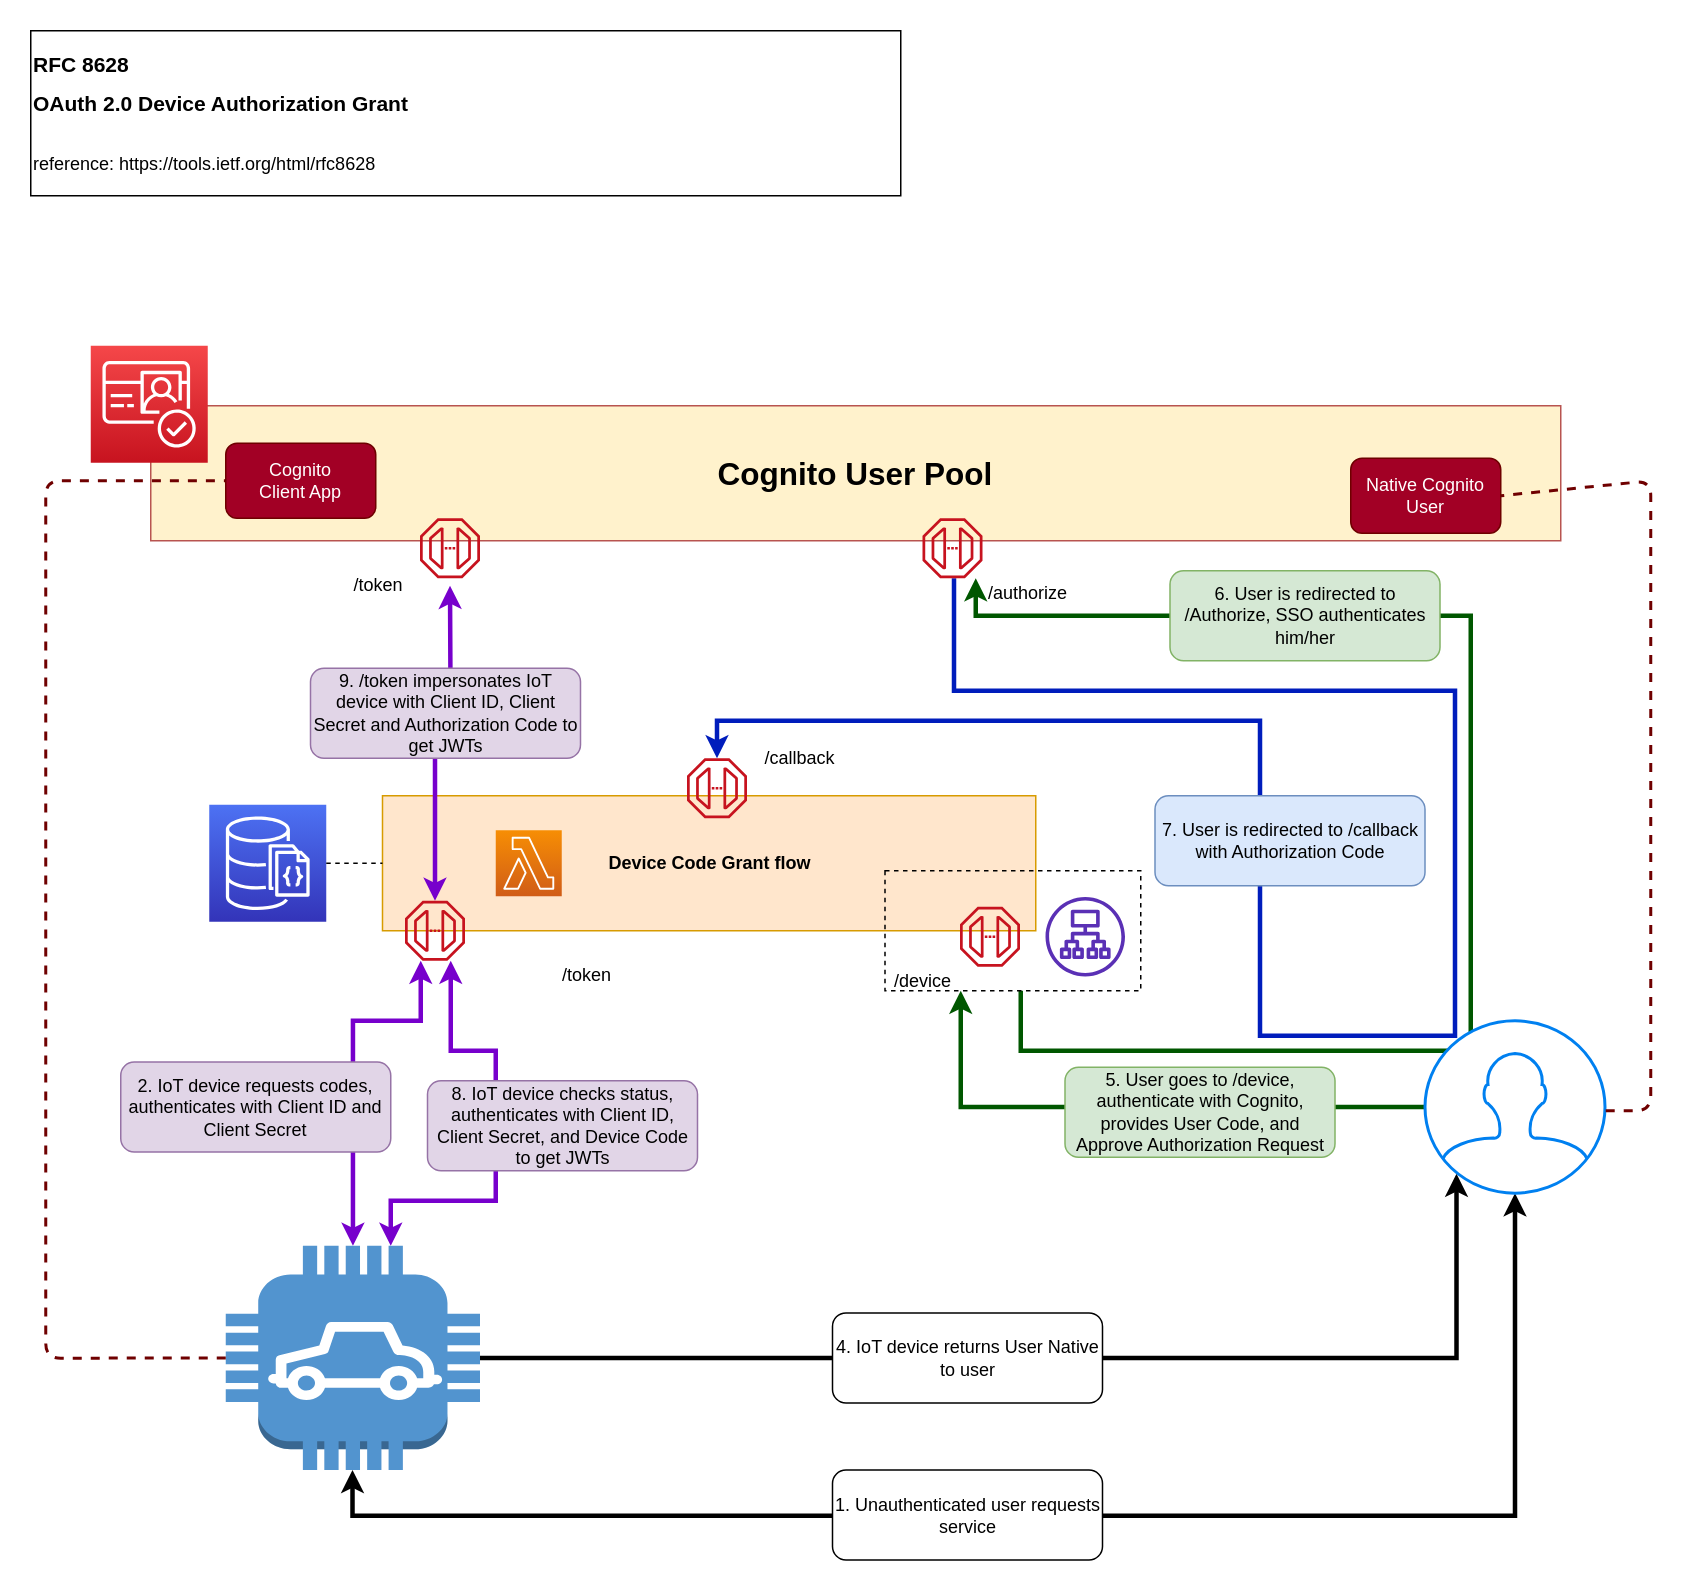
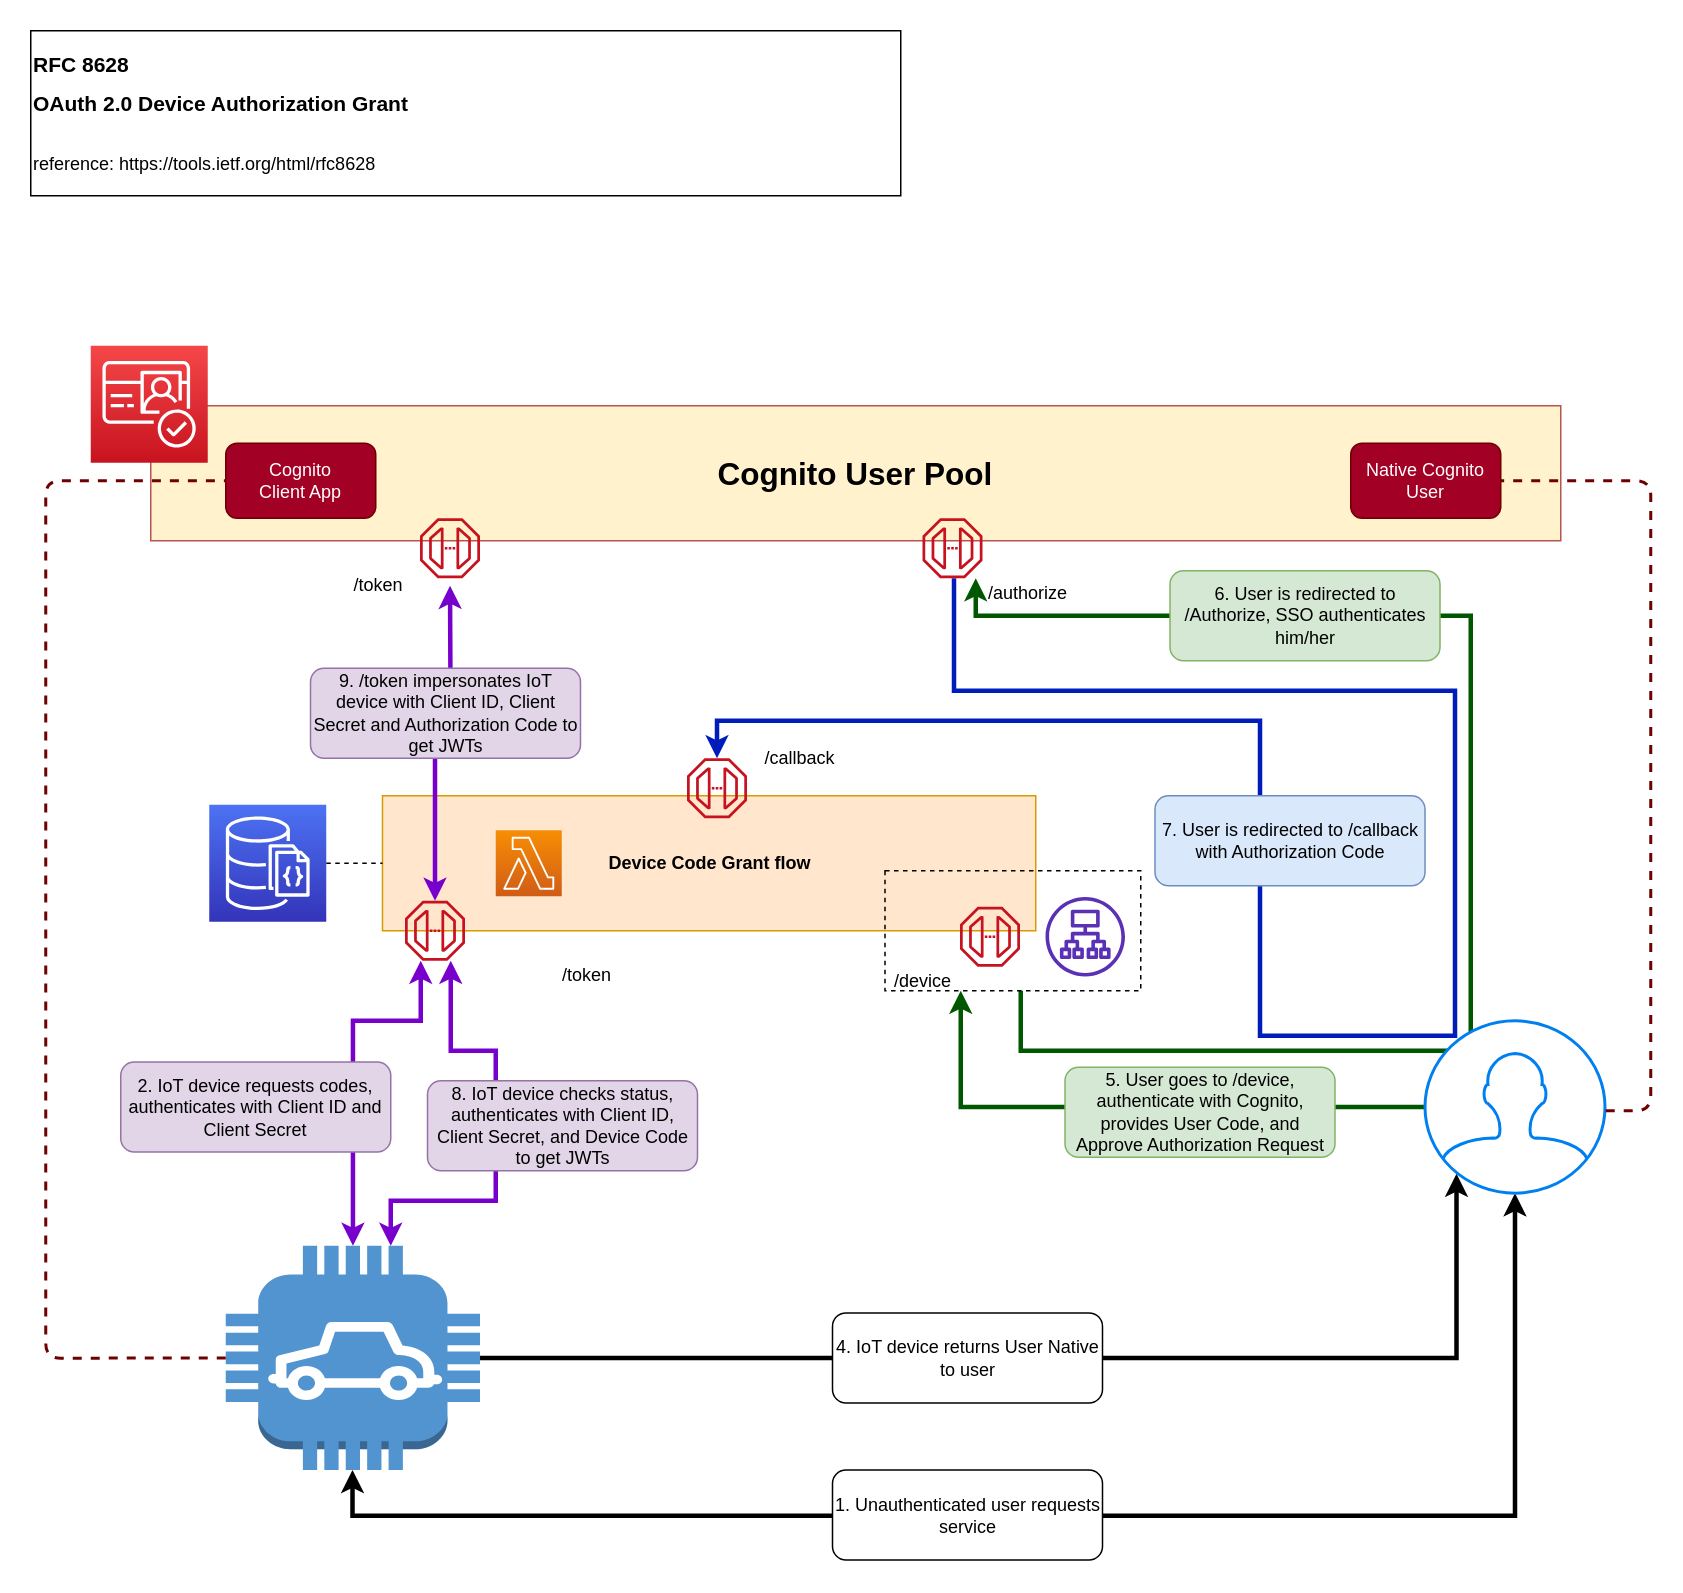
node "Native Cognito User": moved (1426, 496) -> (1426, 481)
